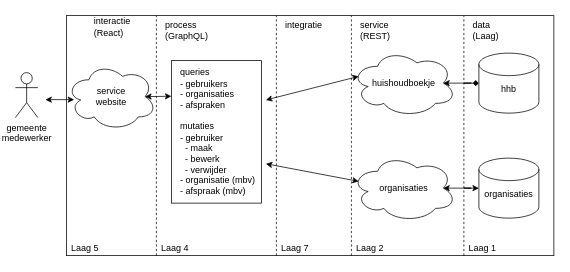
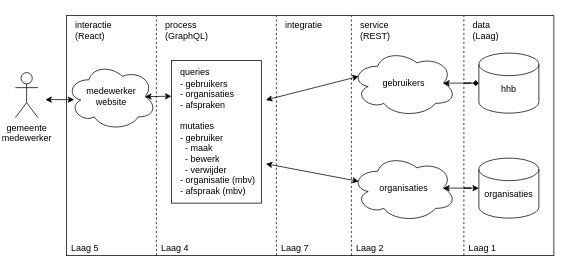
node "interactie (React)": moved (108, 27) -> (89, 30)
node "huishoudboekje": label "huishoudboekje" -> "gebruikers"
node "service website": label "service website" -> "medewerker website"
